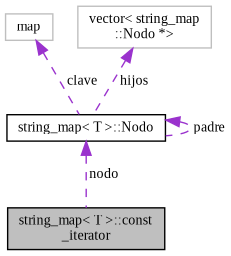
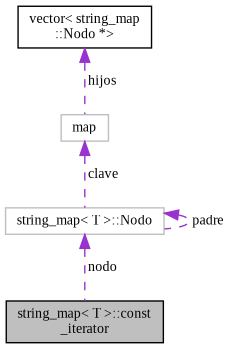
node "vector< string_map ::Nodo *>": color grey75 -> black
edge "string_map< T >::Nodo" -> "vector< string_map ::Nodo *>": now "map" -> "vector< string_map ::Nodo *>"
node "string_map< T >::Nodo": color black -> grey75
